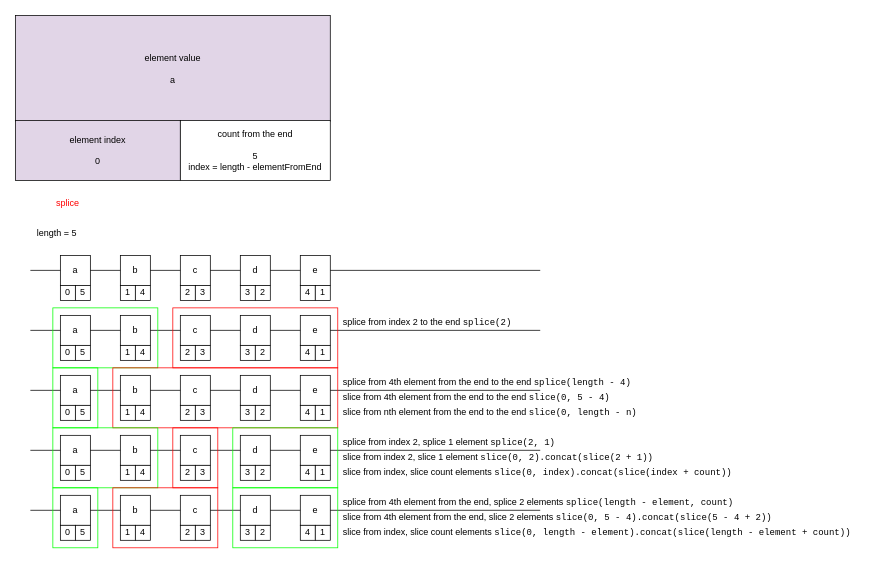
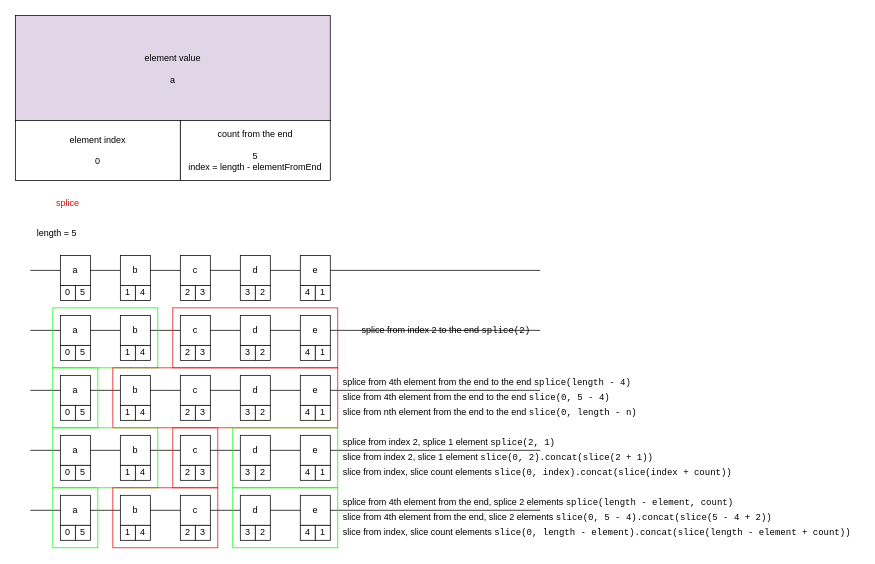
node "element index 0": fillcolor #e1d5e7 -> #ffffff
node "splice from index 2 to the end splice(2)": moved (432, 323) -> (450, 330)
